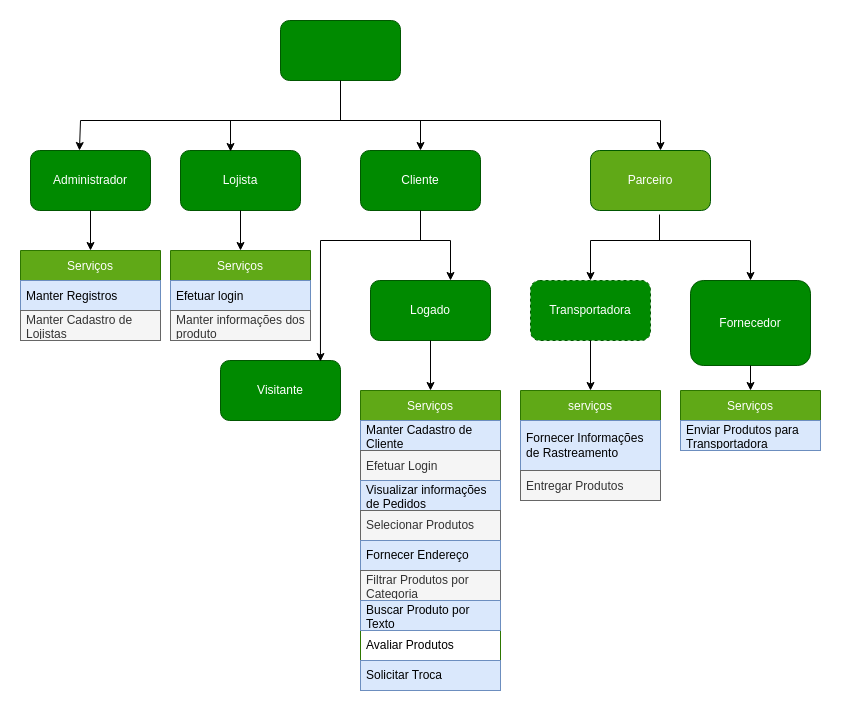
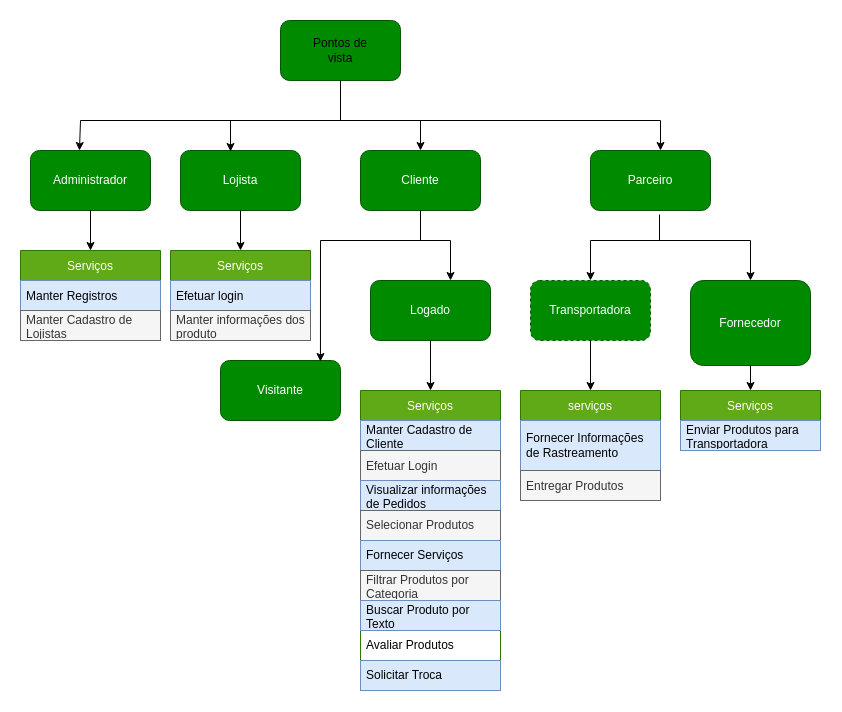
node "Pontos de vista": added
node "Parceiro": fillcolor #60a917 -> #008a00
node "Fornecer Endereço": label "Fornecer Endereço" -> "Fornecer Serviços"
